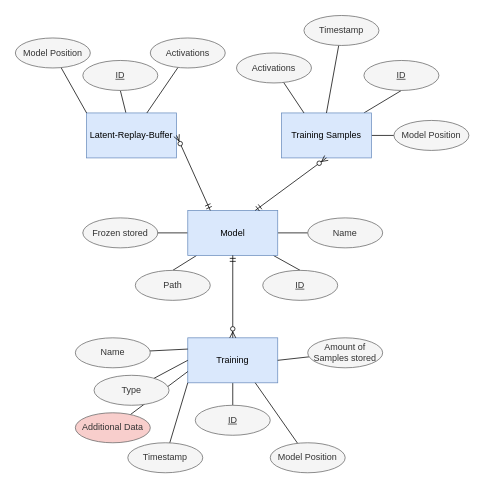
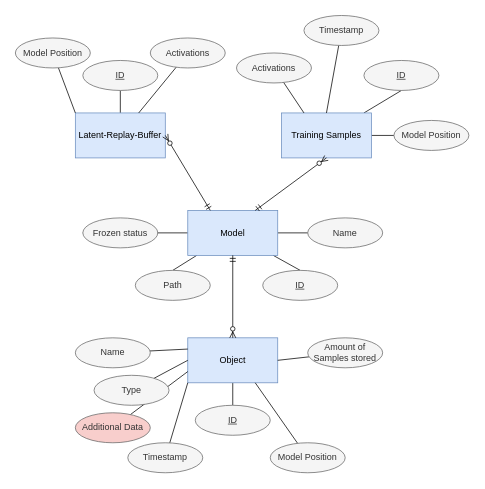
node "Latent-Replay-Buffer": moved (132, 135) -> (120, 135)
node "Frozen stored": label "Frozen stored" -> "Frozen status"
node "Training": label "Training" -> "Object"
